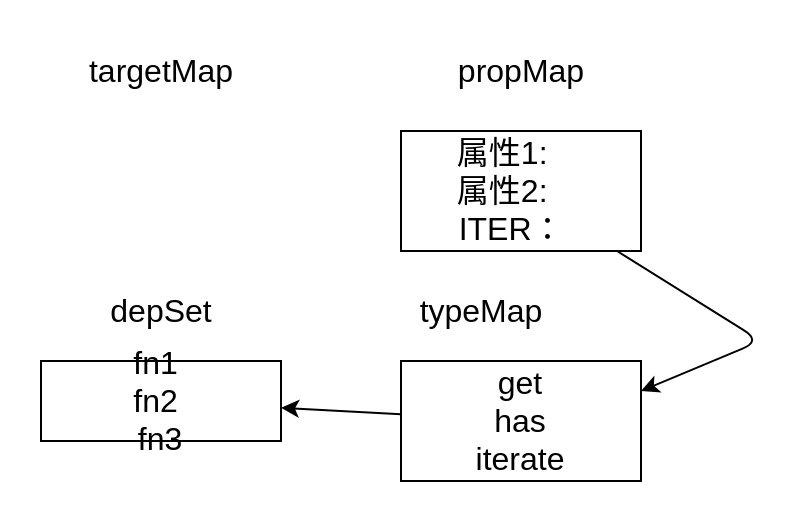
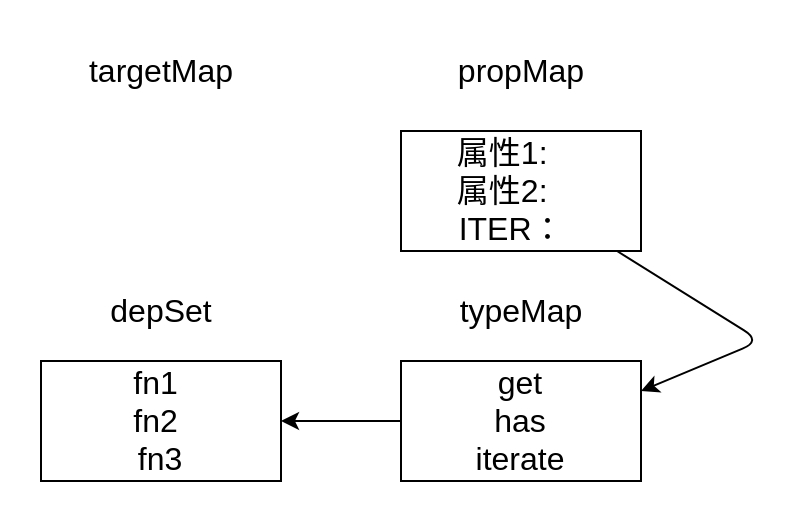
node "typeMap": moved (481, 311) -> (521, 311)
node "fn1 fn2 fn3": size 240x80 -> 240x120
